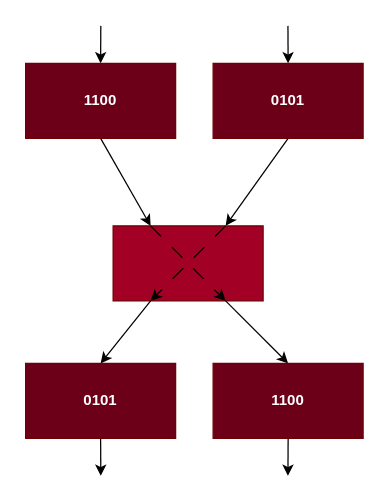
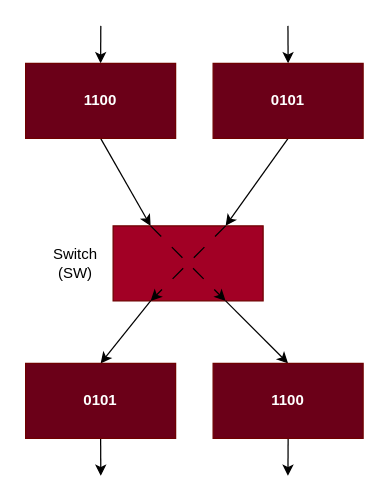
node "Switch (SW)": added
